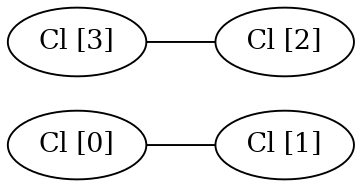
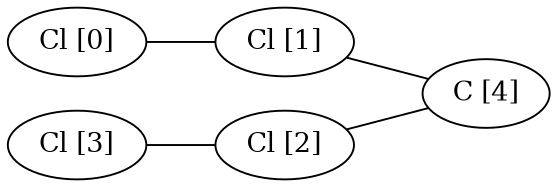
node "C [4]": added
